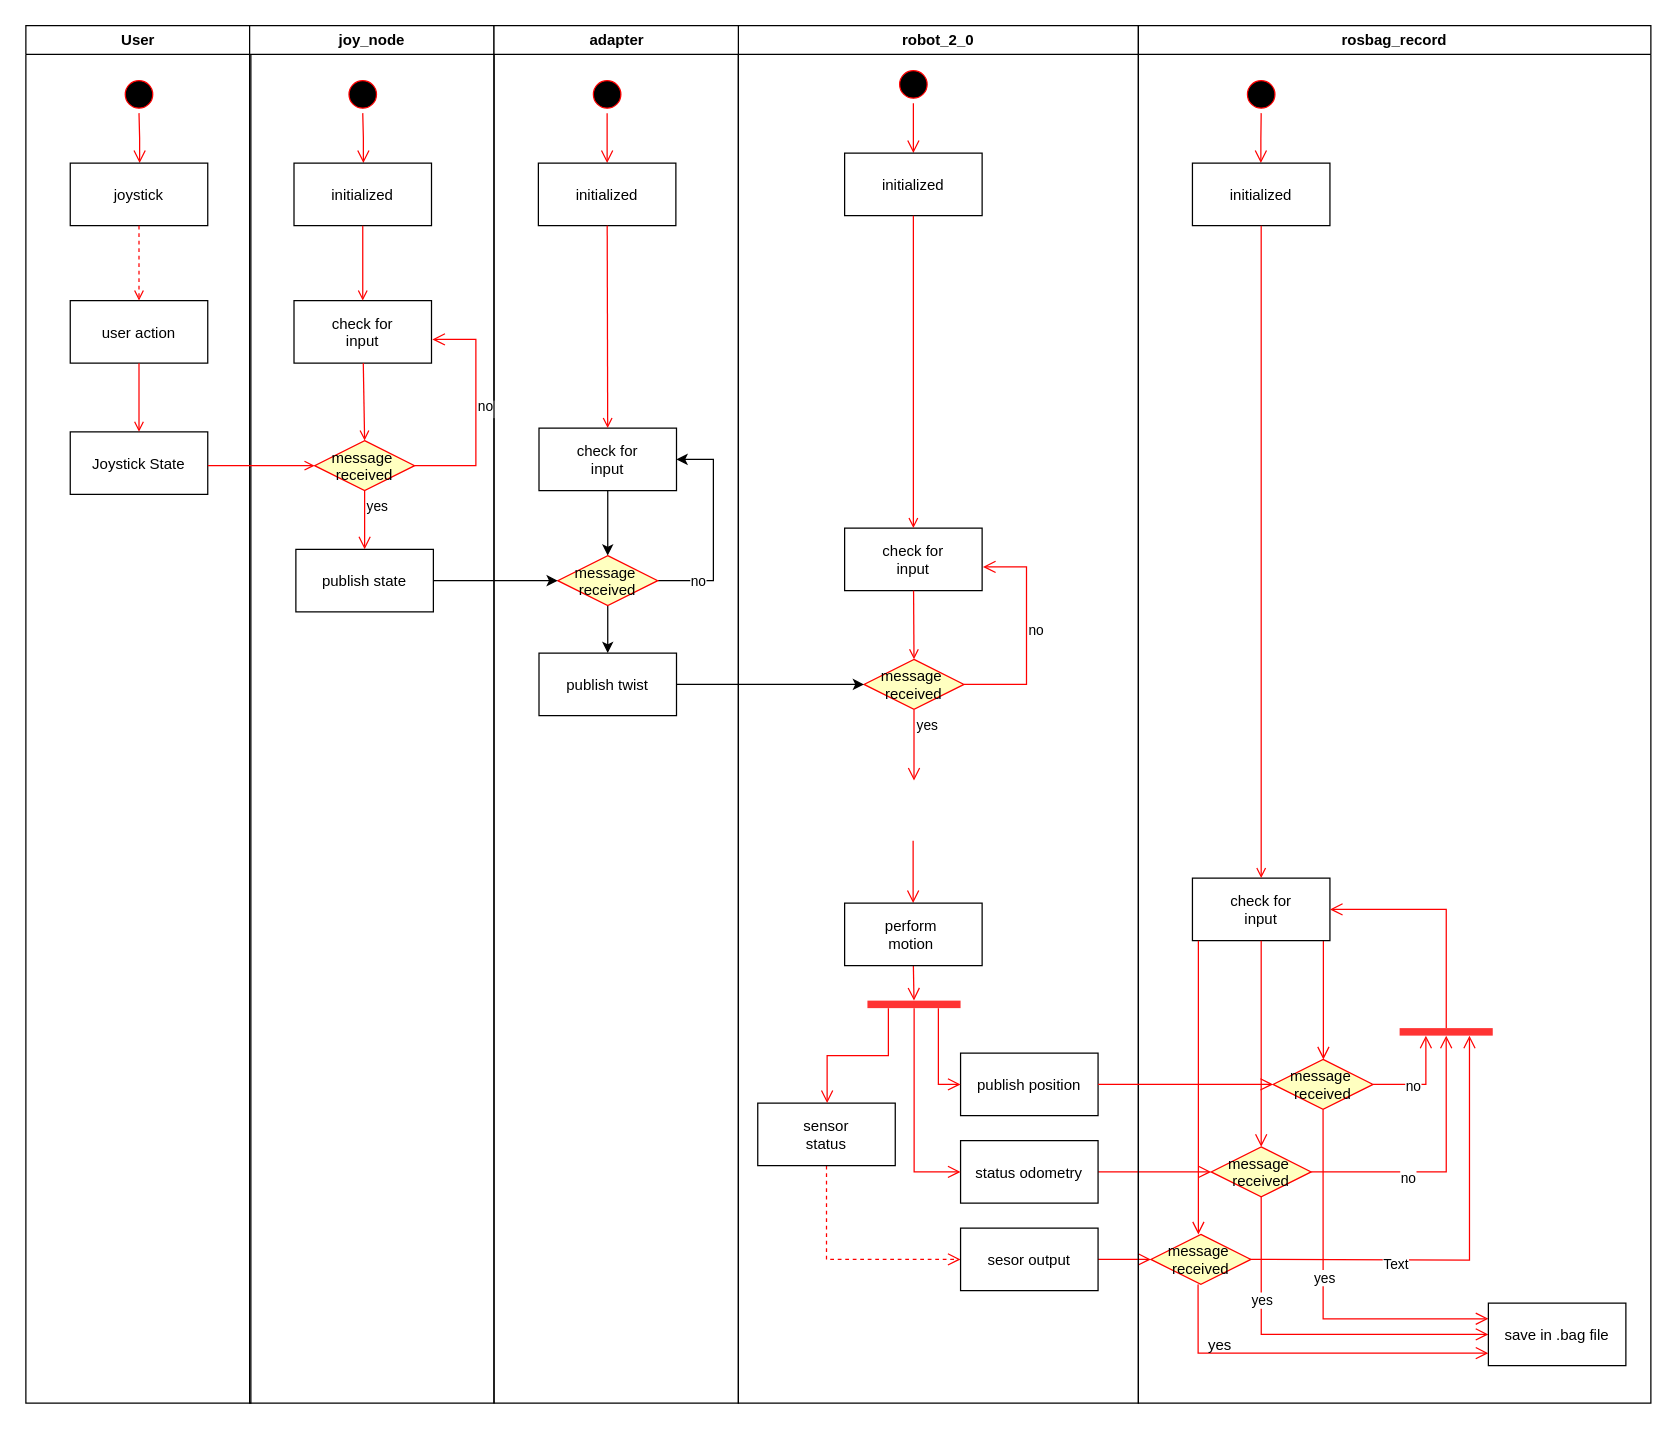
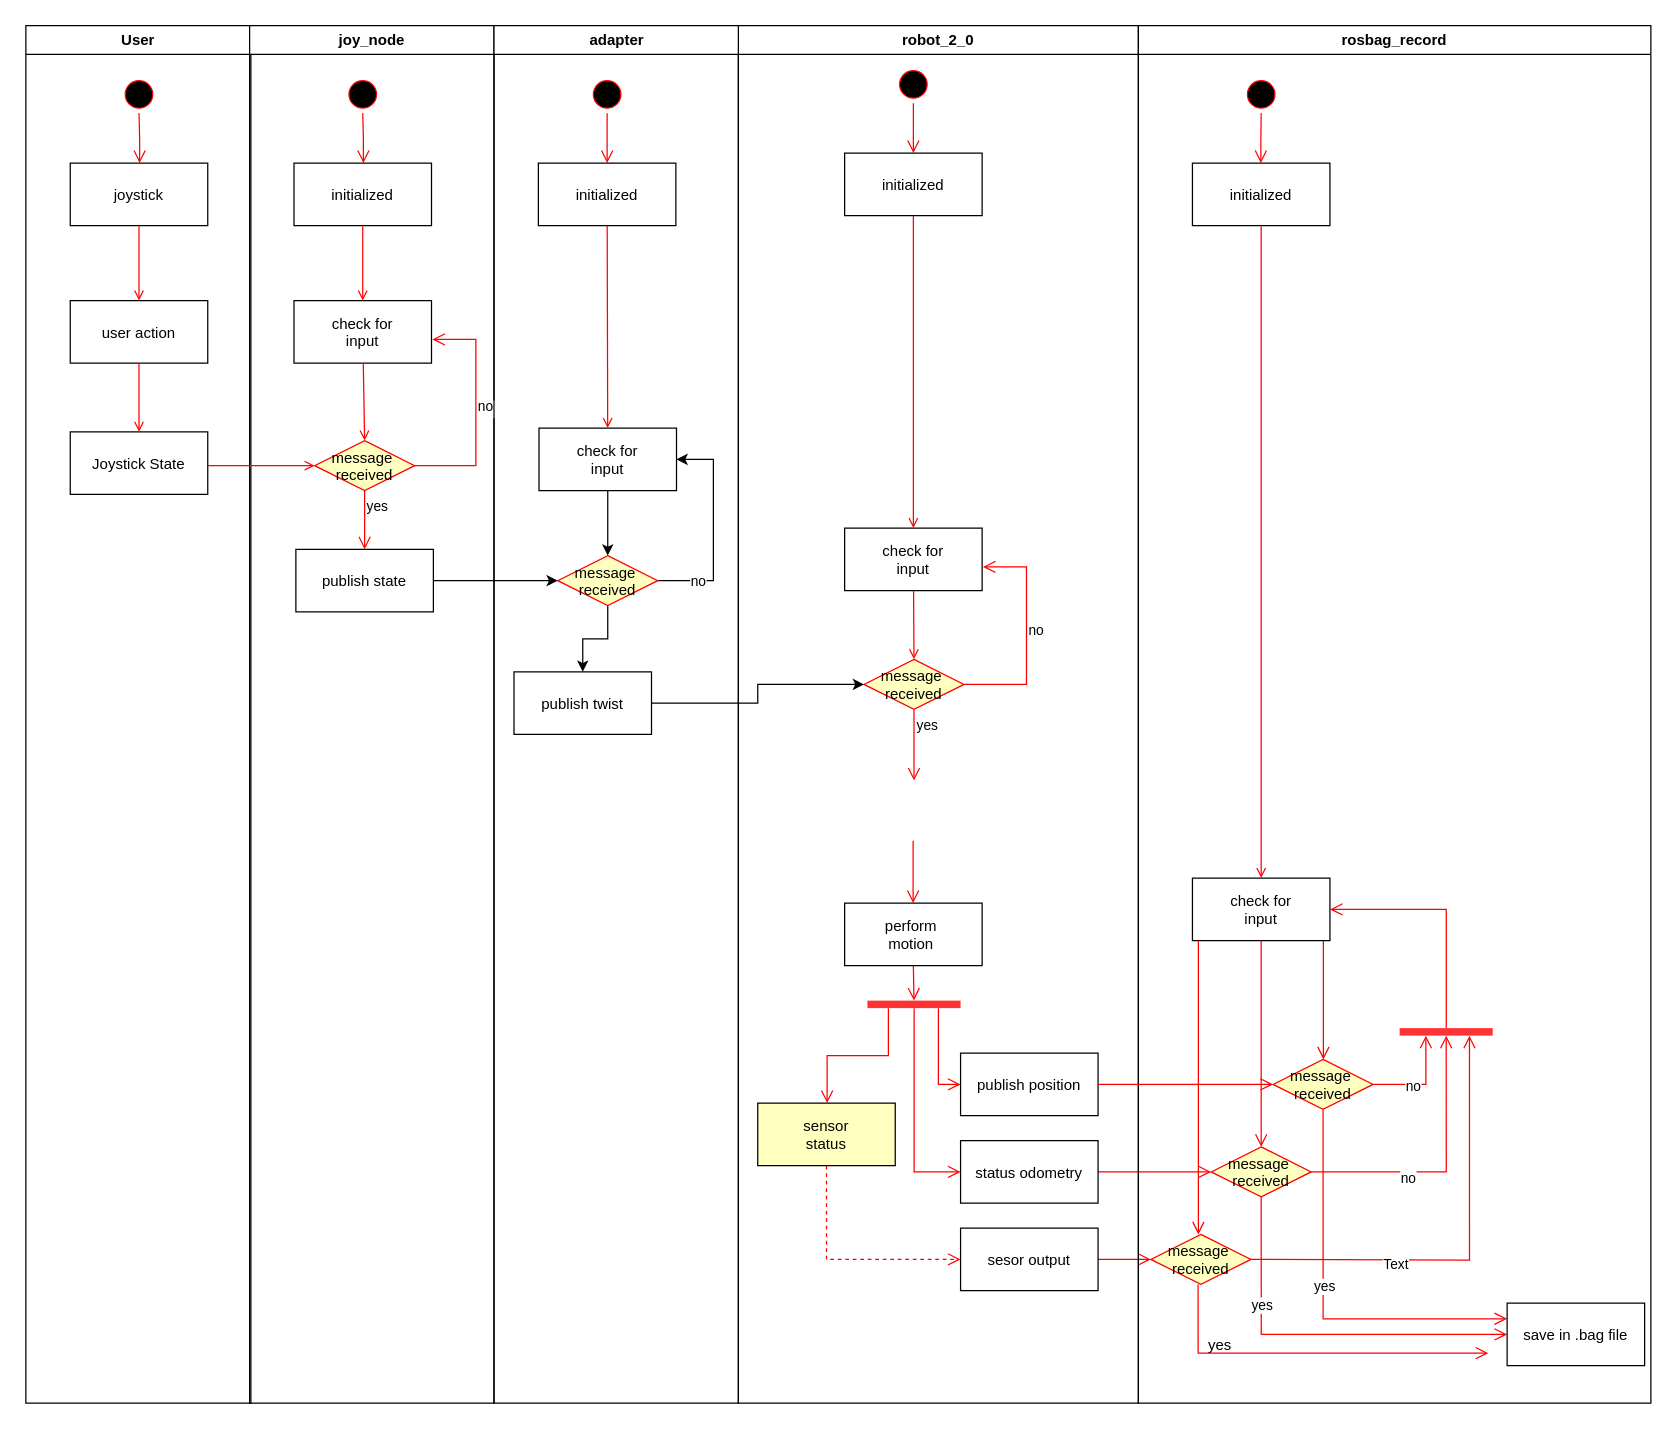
edge "joystick" -> "user action": style dashed -> solid
node "publish twist": moved (608, 684) -> (583, 703)
node "sensor status": fillcolor #ffffff -> #ffffc0
node "save in .bag file": moved (1557, 1334) -> (1576, 1334)
